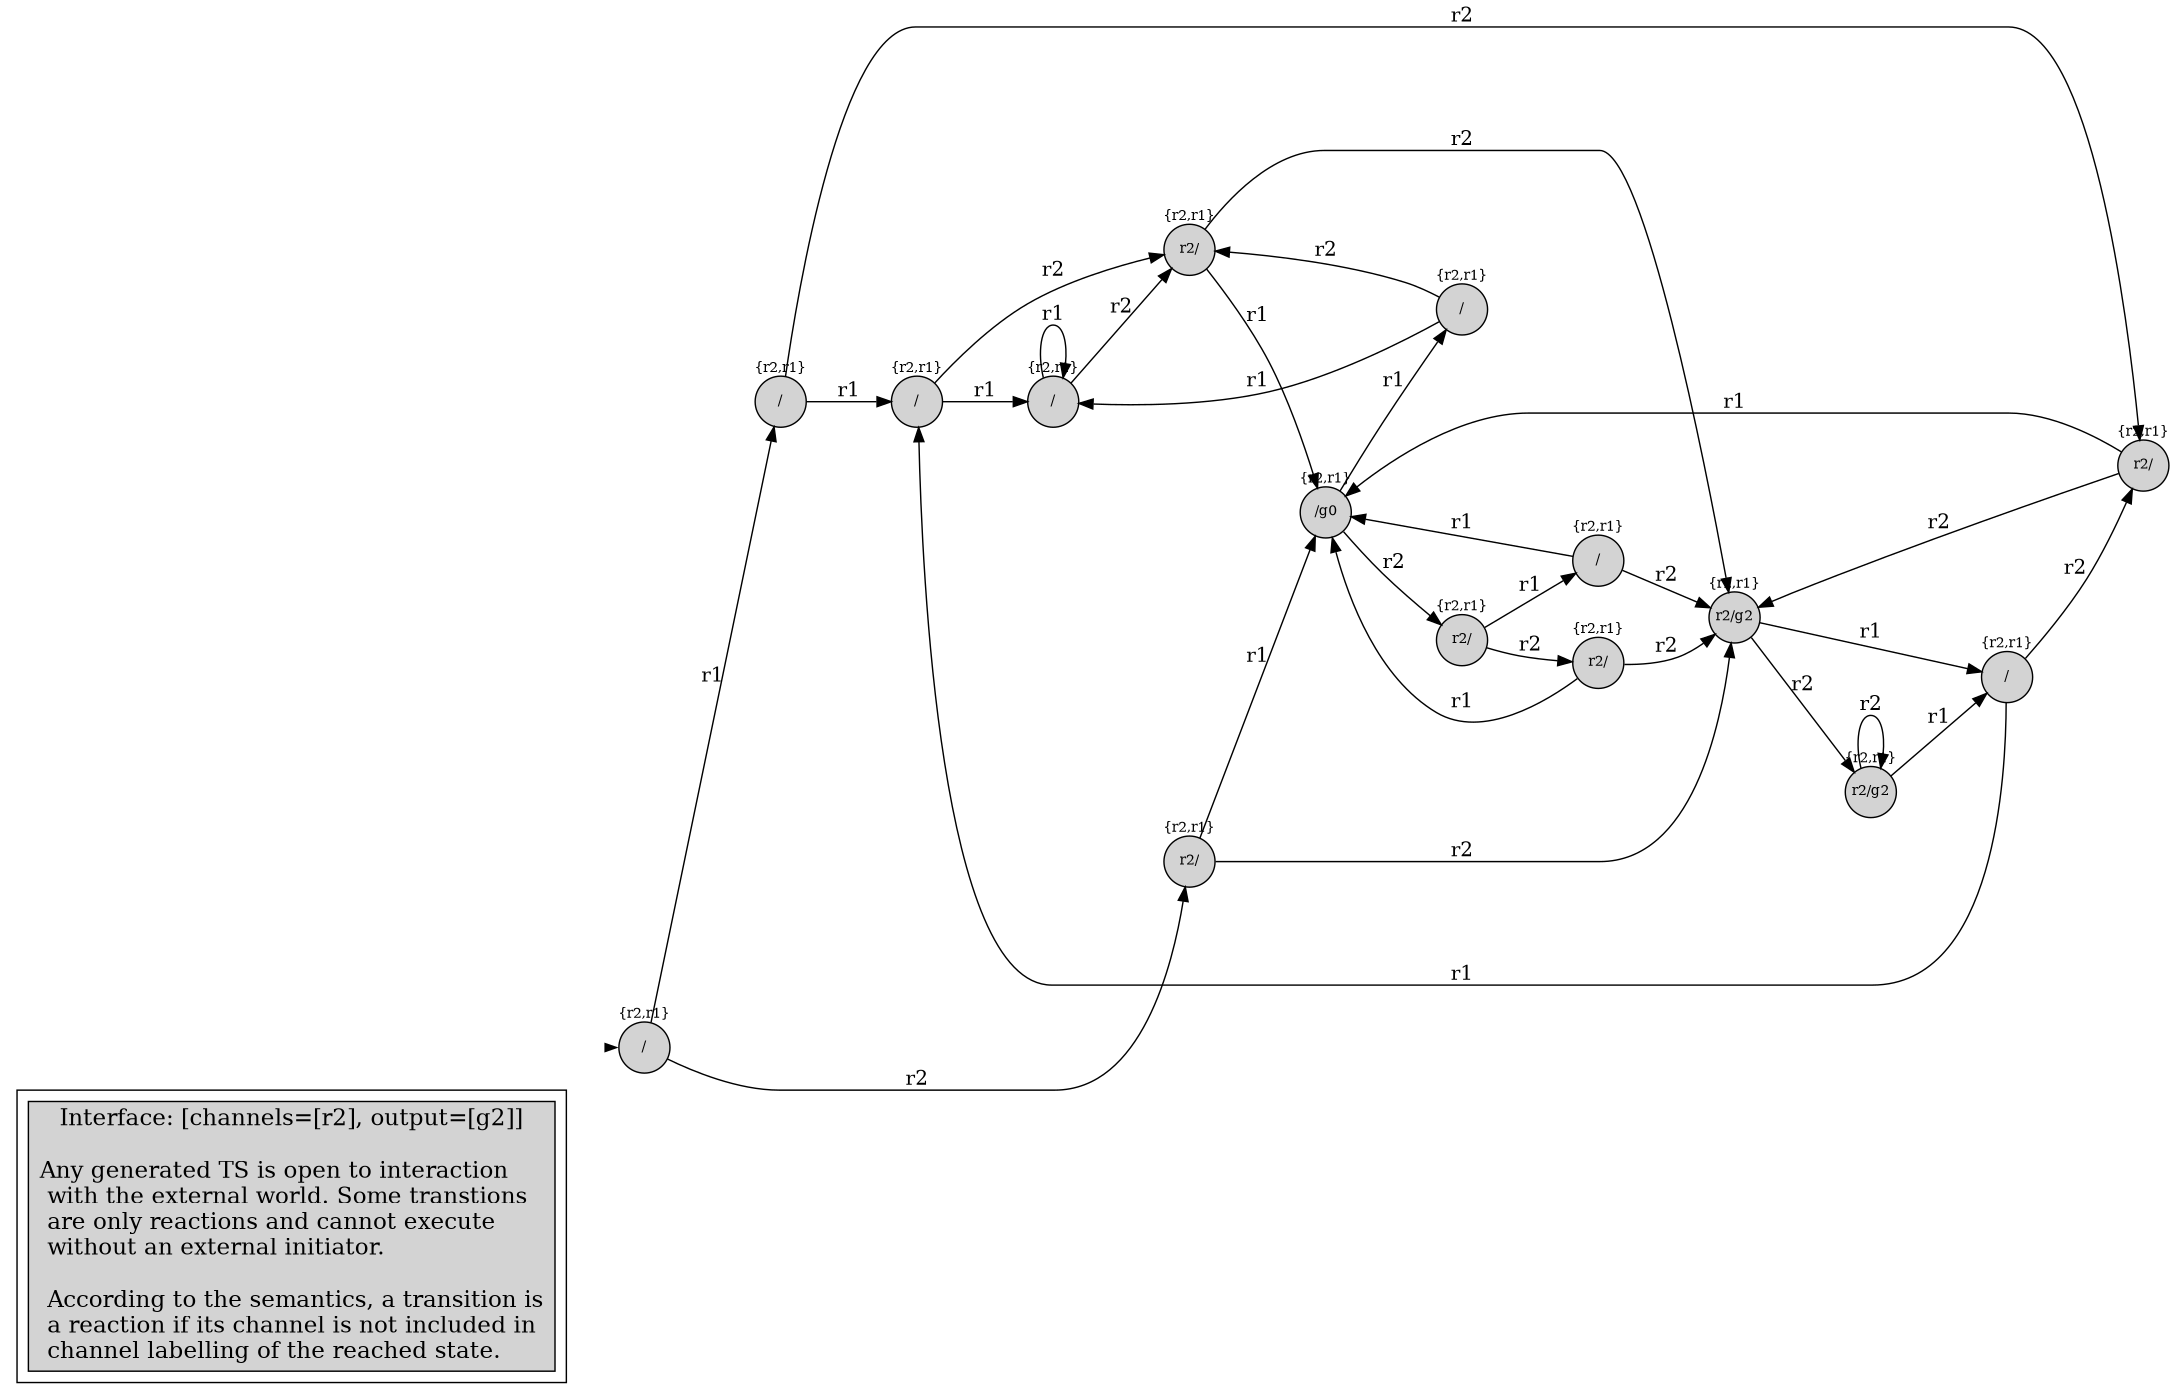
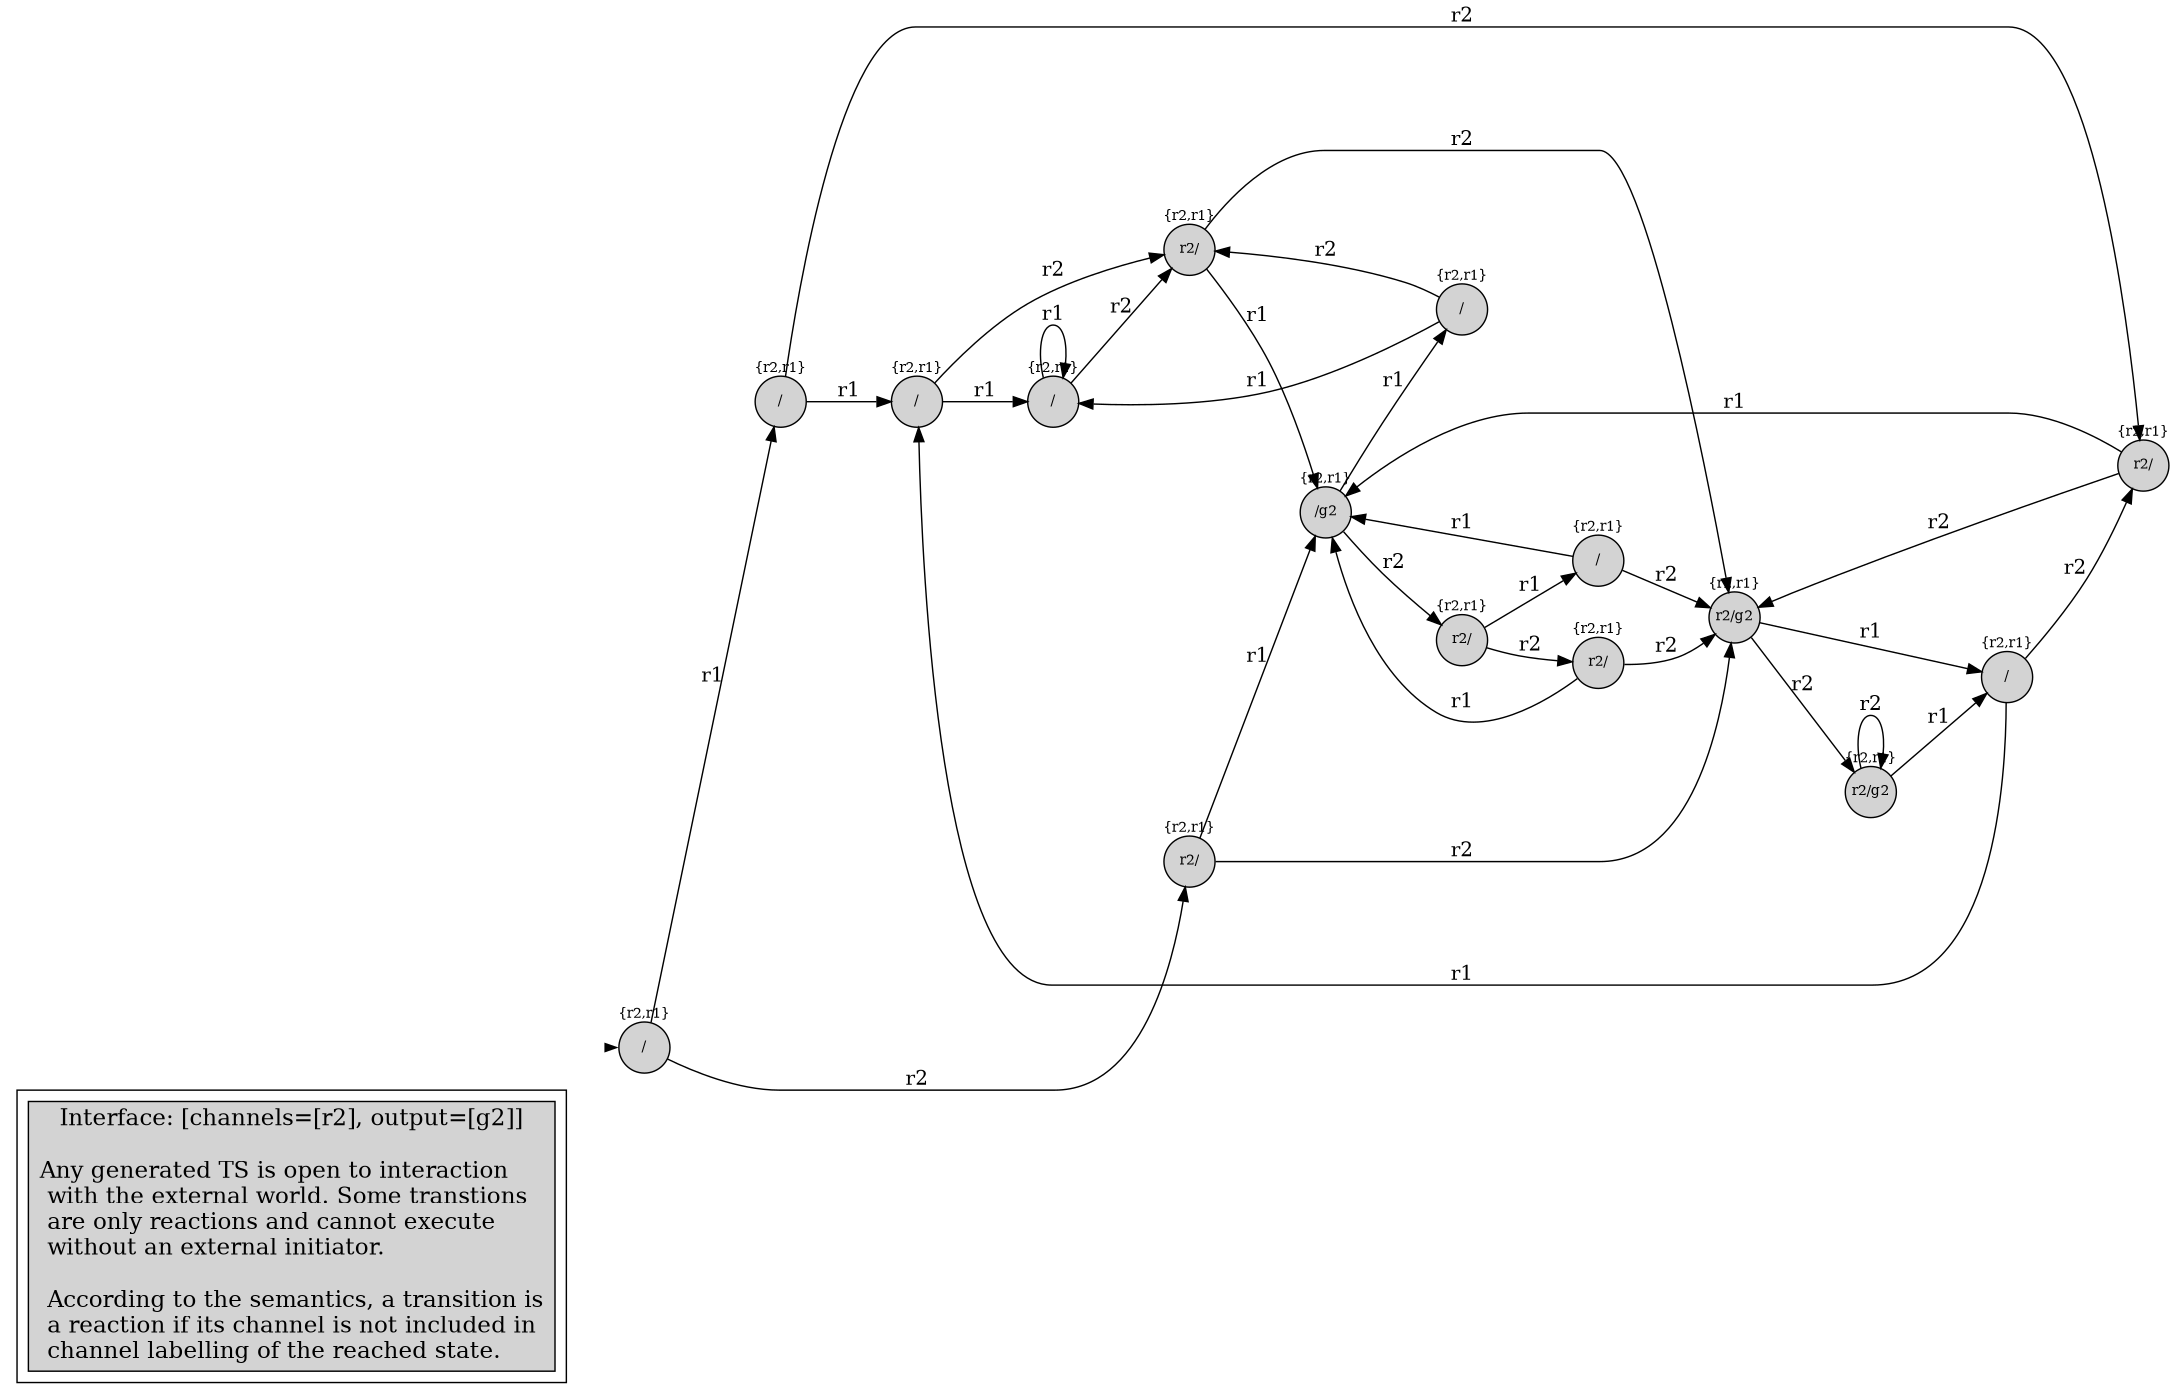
node "{r2,r1} /g0": label "{r2,r1} /g0" -> "{r2,r1} /g2"
